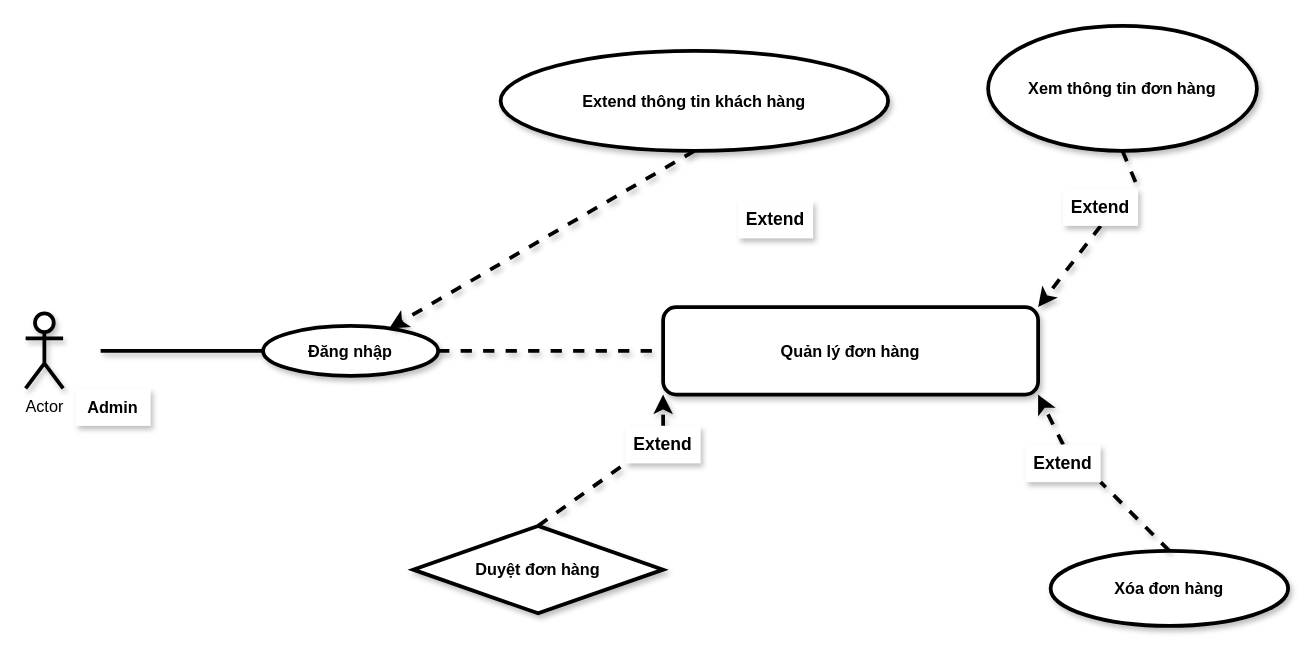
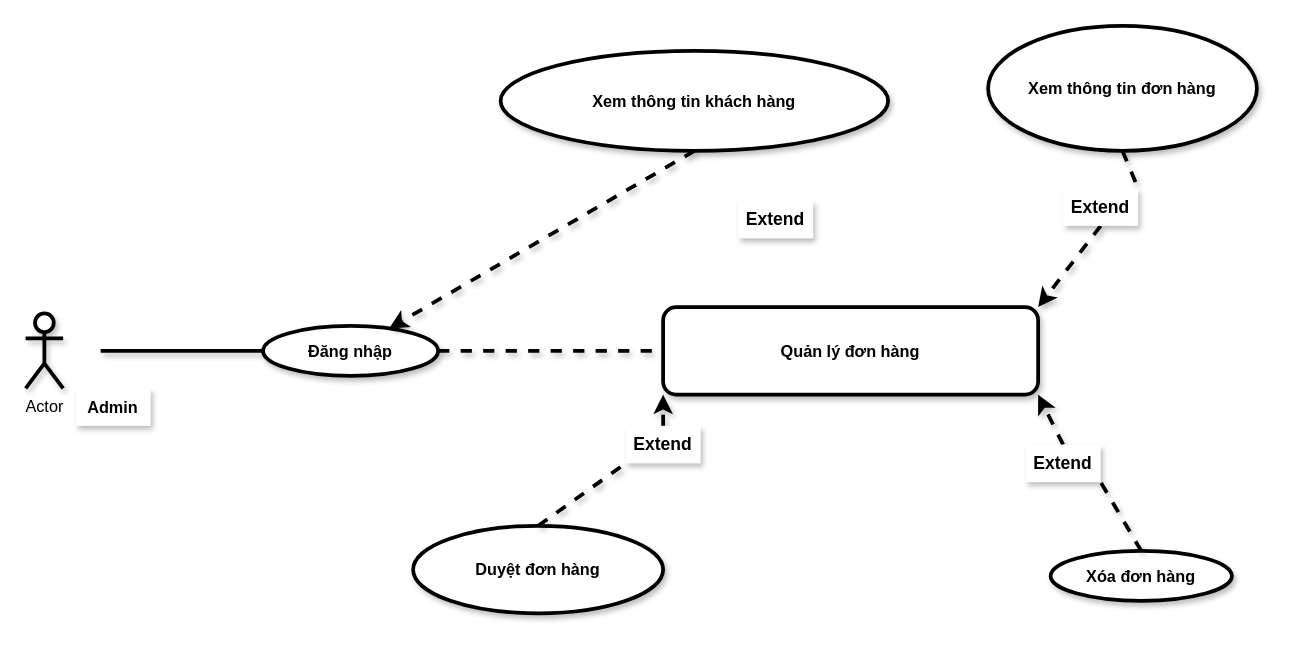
node "Extend thông tin khách hàng": label "Extend thông tin khách hàng" -> "Xem thông tin khách hàng"
node "Duyệt đơn hàng": shape diamond -> ellipse
node "Xóa đơn hàng": size 238x75 -> 181x50
